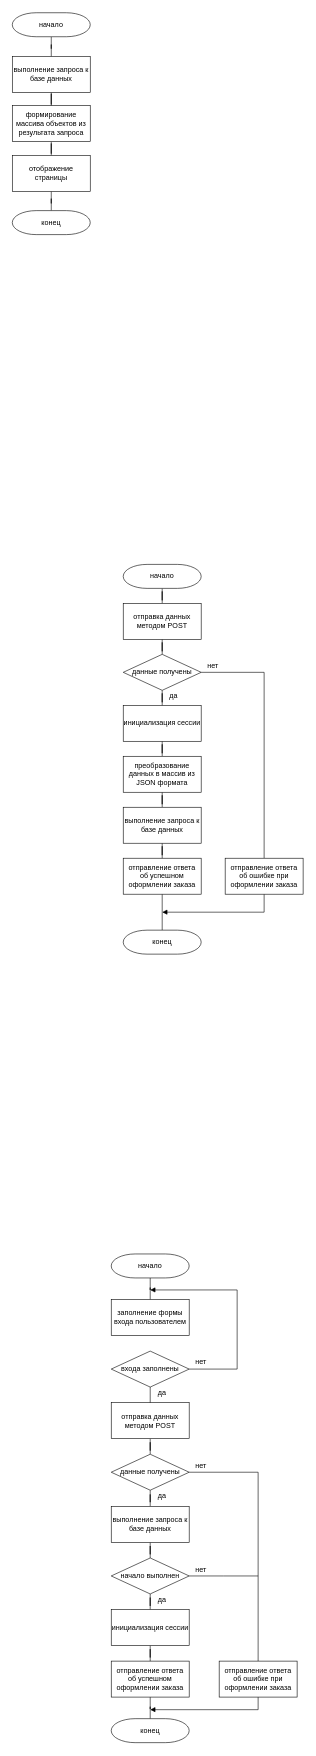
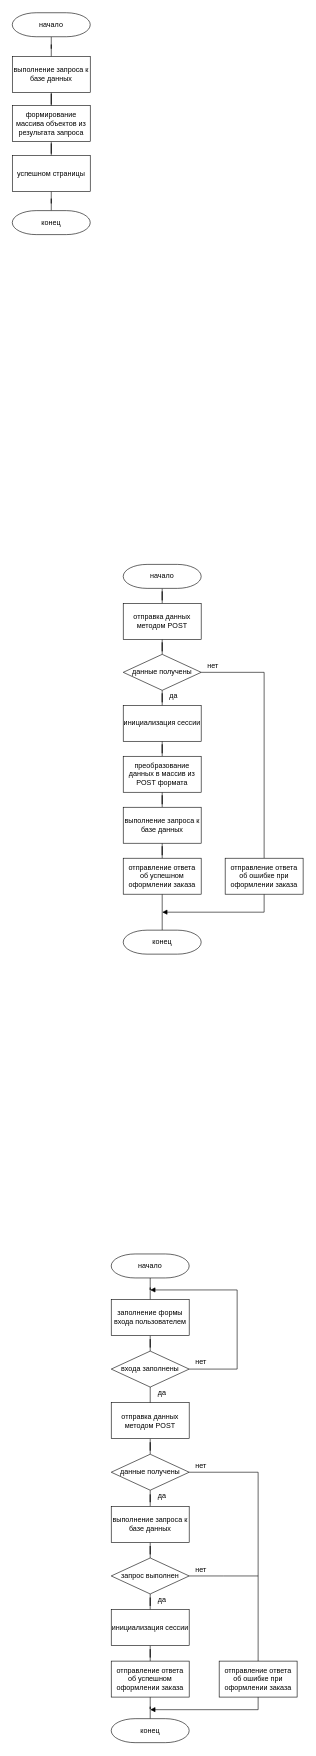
node "отображение страницы": label "отображение страницы" -> "успешном страницы"
node "преобразование данных в массив из JSON формата": label "преобразование данных в массив из JSON формата" -> "преобразование данных в массив из POST формата"
edge "заполнение формы входа пользователем" -- "входа заполнены": added
node "начало выполнен": label "начало выполнен" -> "запрос выполнен"
